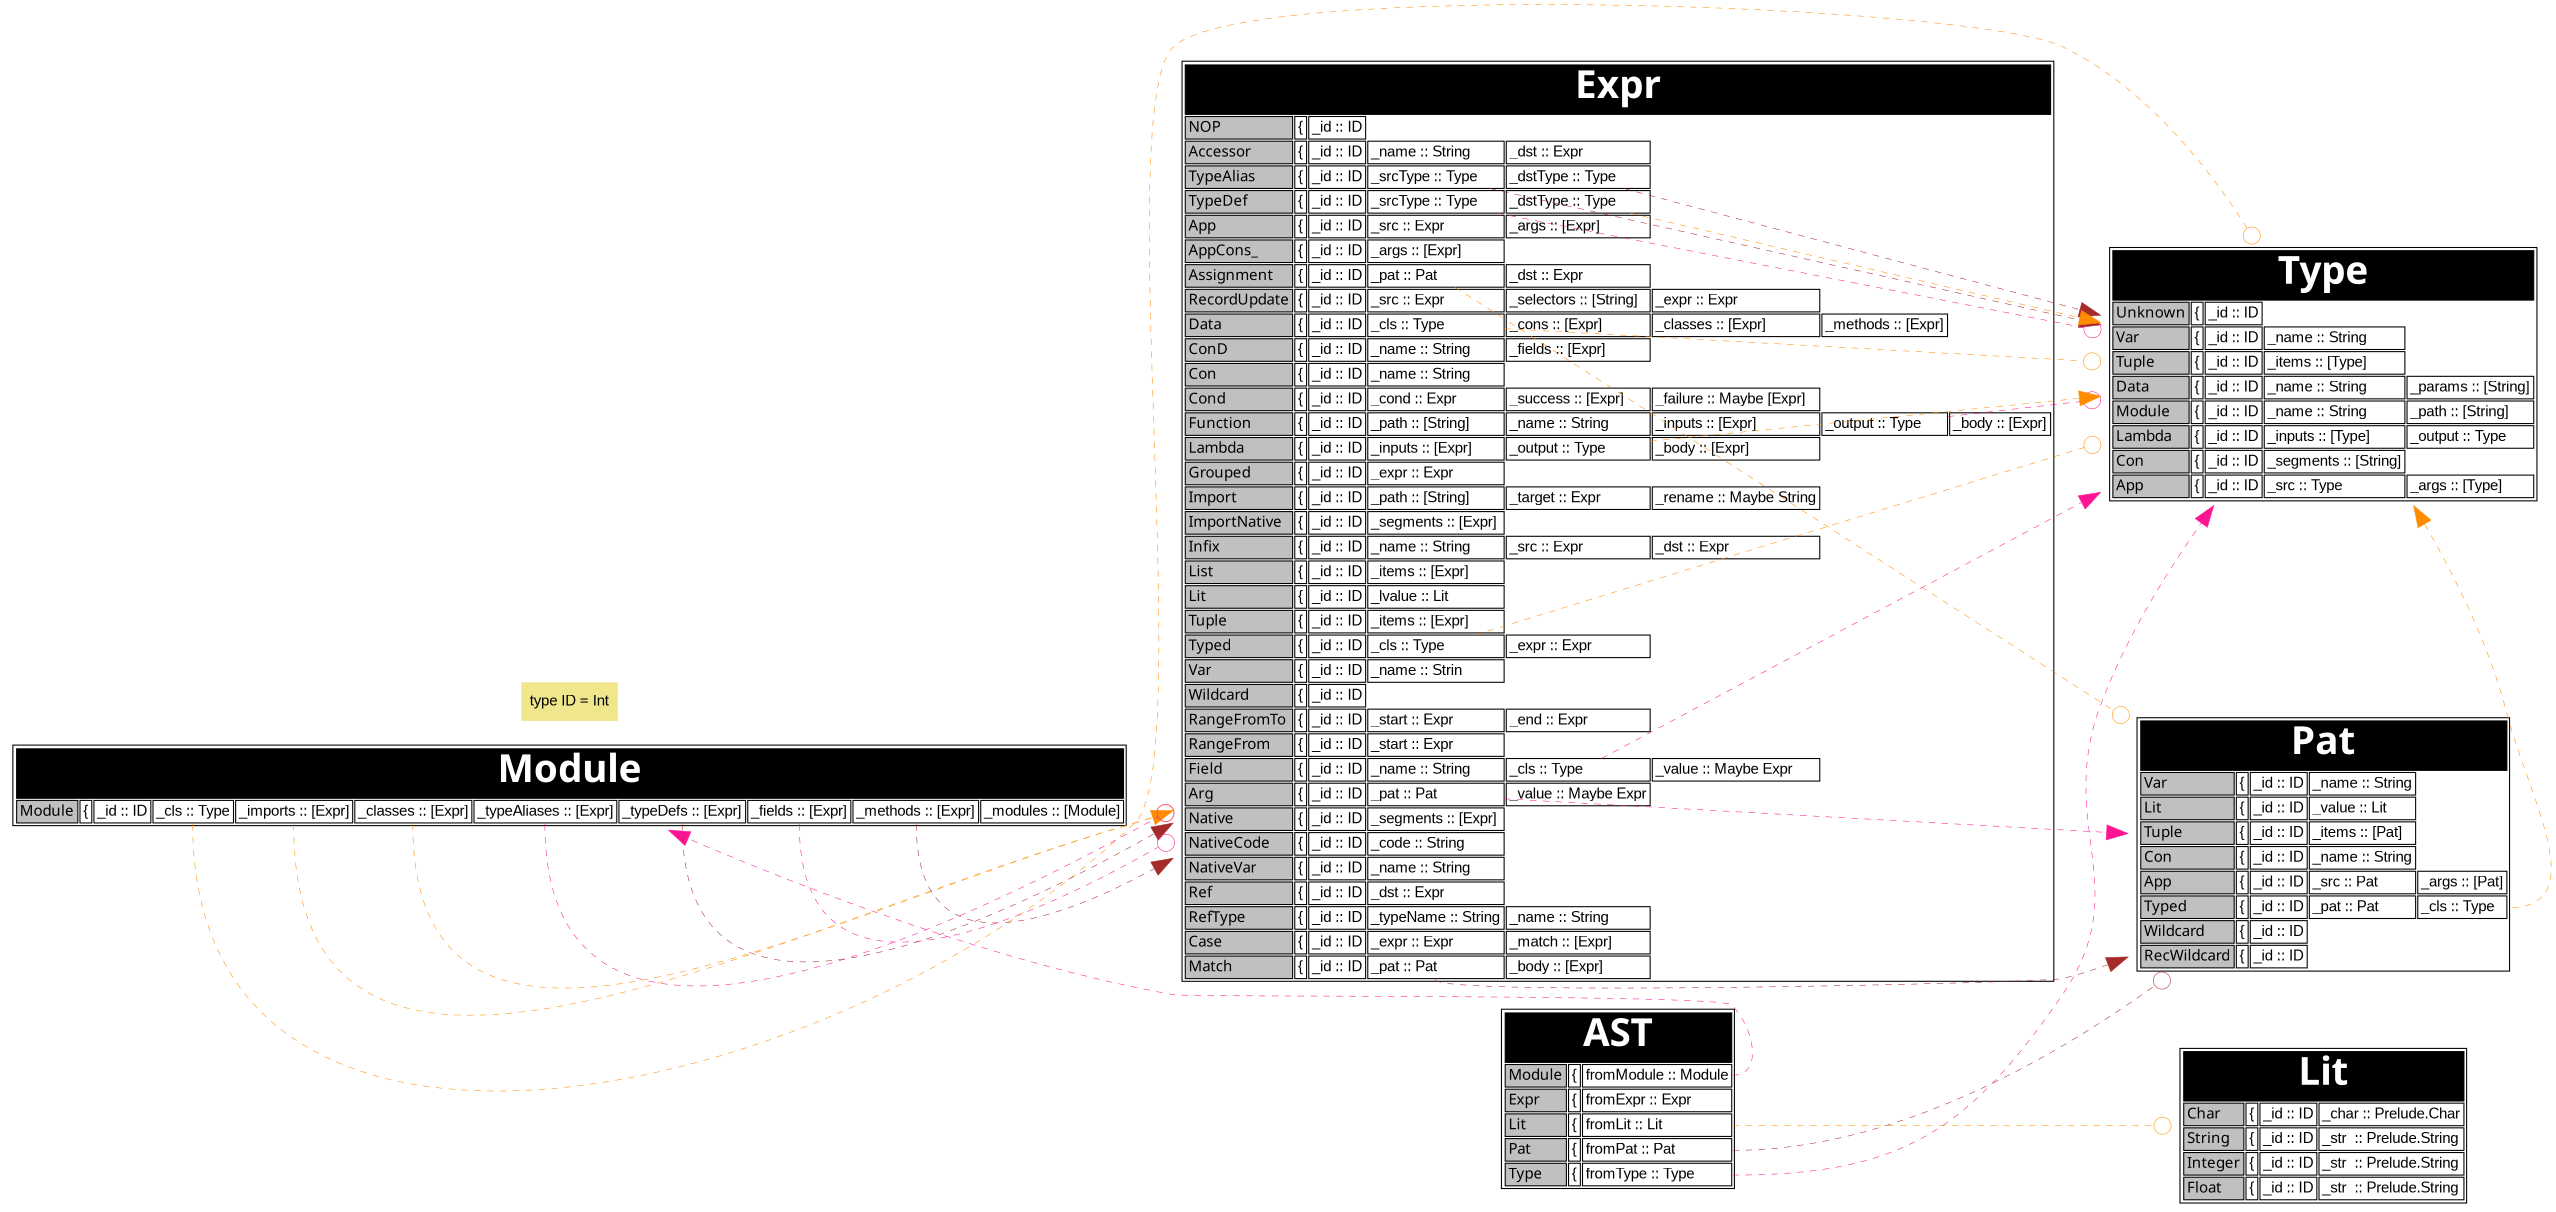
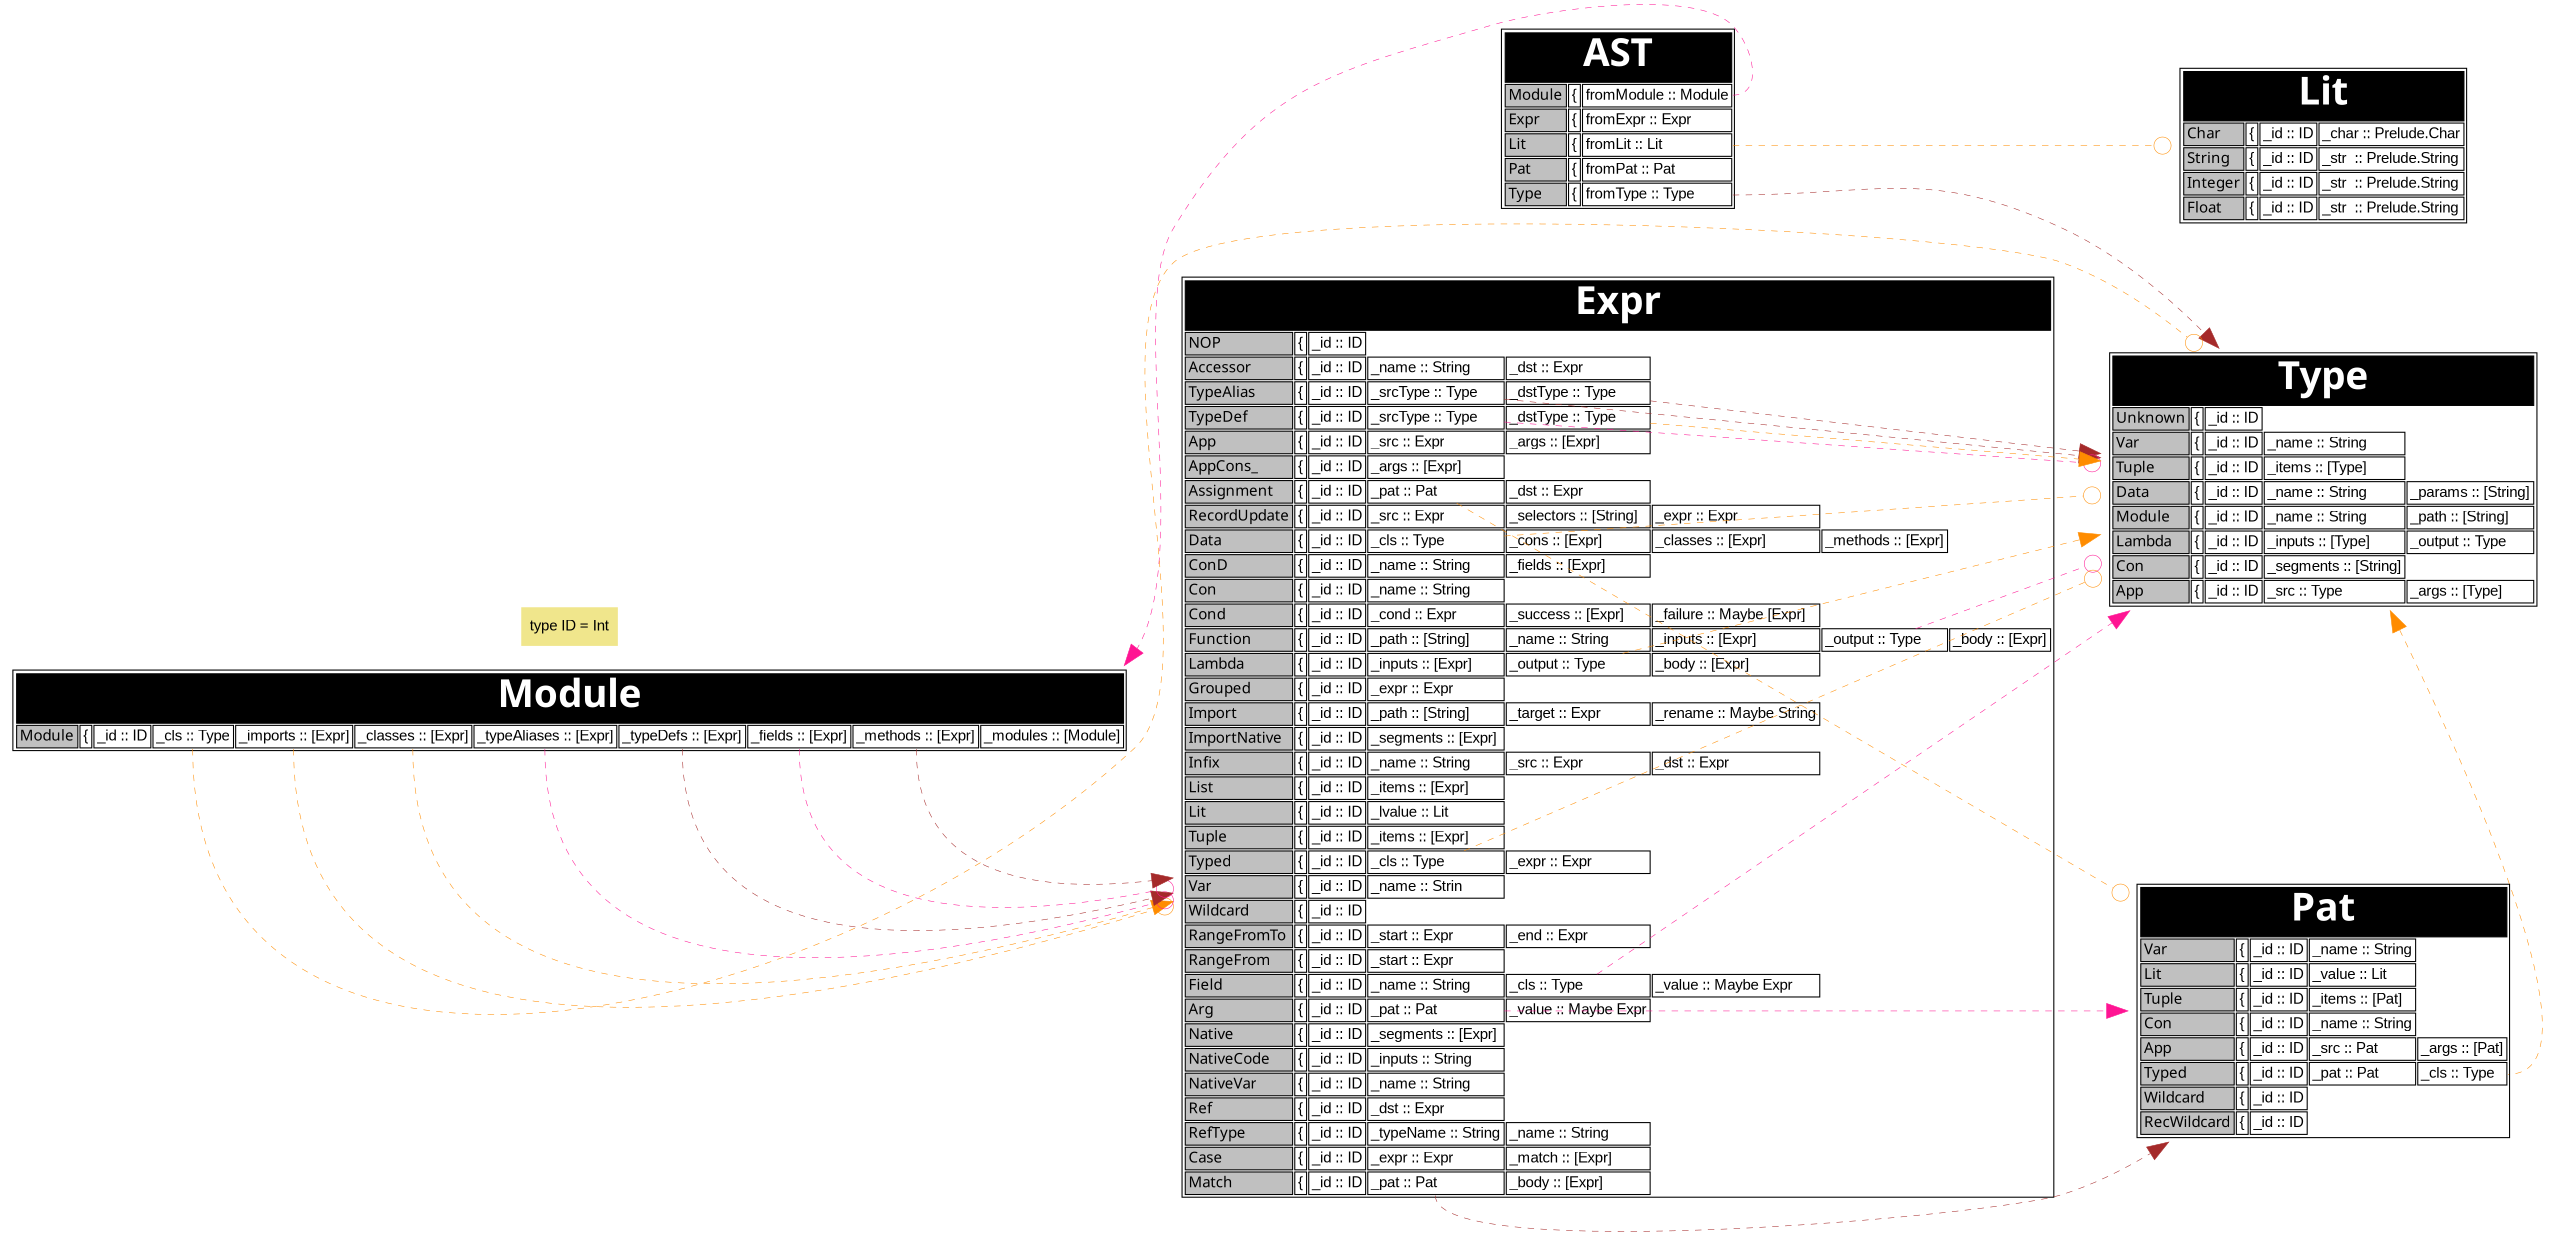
node "Expr": text "_code :: String" -> "_inputs :: String"
edge "AST" -> "Type": color deeppink -> brown
edge "AST" -> "Pat": removed
